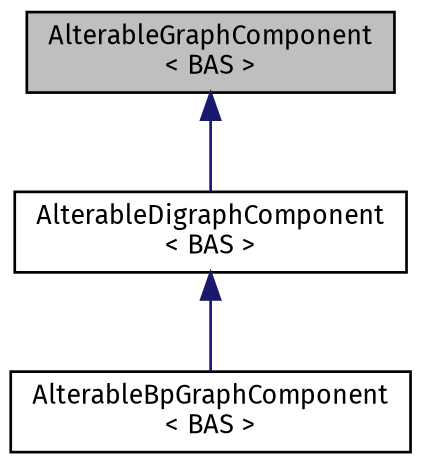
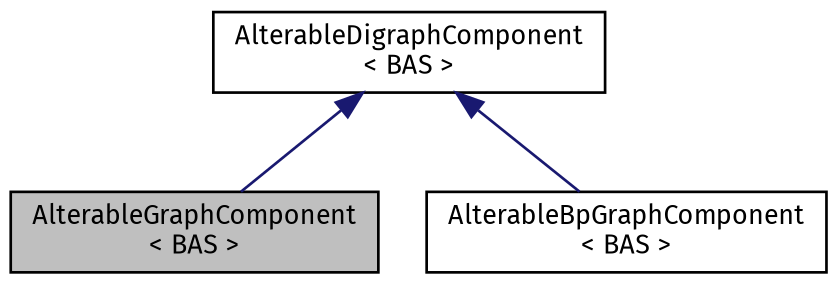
edge "AlterableDigraphComponent < BAS >" -> "AlterableGraphComponent < BAS >": reversed
